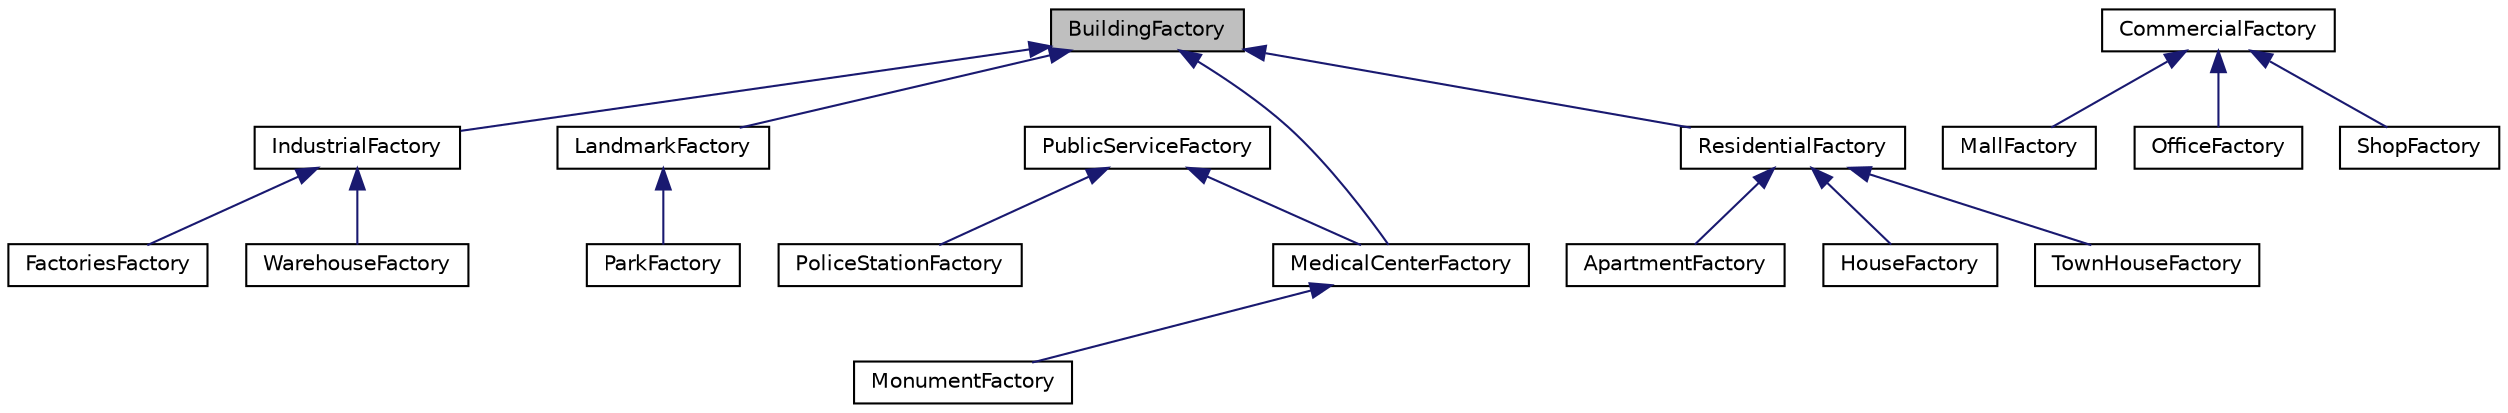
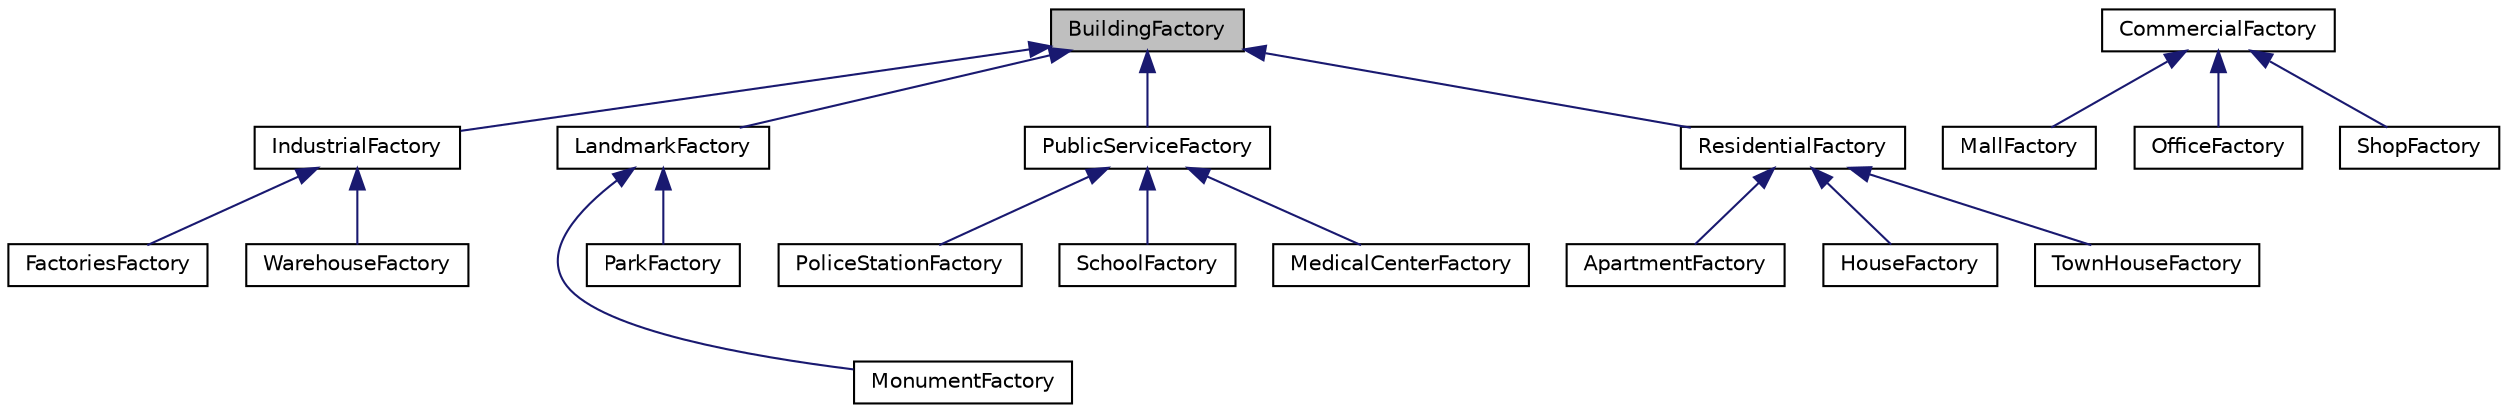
edge "MedicalCenterFactory" -> "BuildingFactory": now "PublicServiceFactory" -> "BuildingFactory"
node "SchoolFactory": added
edge "MonumentFactory" -> "MedicalCenterFactory": now "MonumentFactory" -> "LandmarkFactory"
